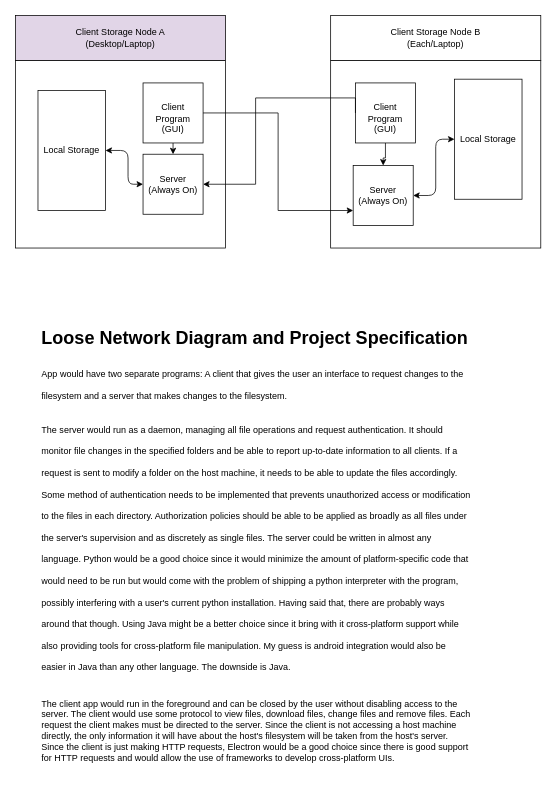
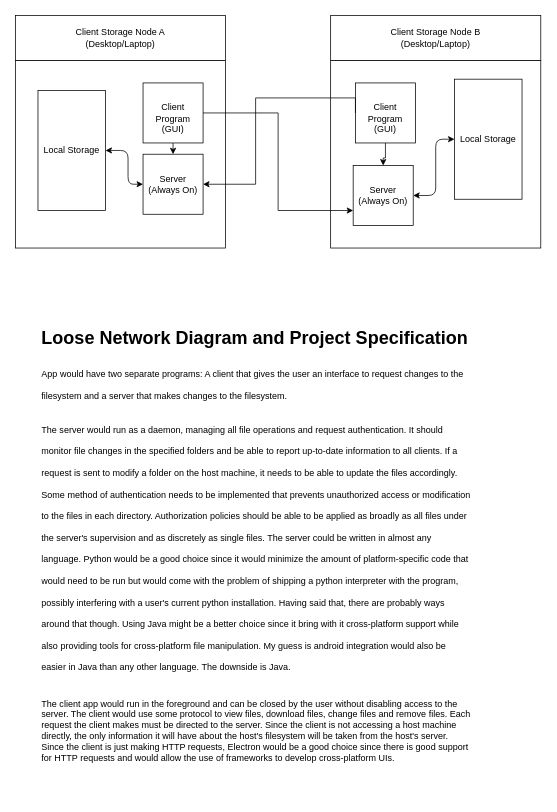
node "Client Storage Node A (Desktop/Laptop)": fillcolor #e1d5e7 -> #ffffff
node "Client Storage Node B (Each/Laptop)": label "Client Storage Node B (Each/Laptop)" -> "Client Storage Node B (Desktop/Laptop)"
